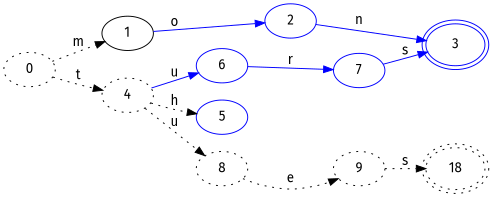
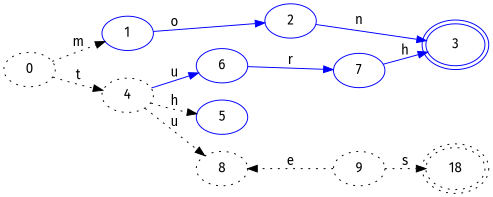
node "1": color black -> blue
edge "7" -> "3": label "s" -> "h"
edge "8" -> "9": reversed
